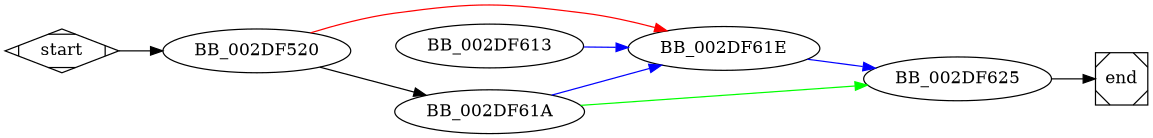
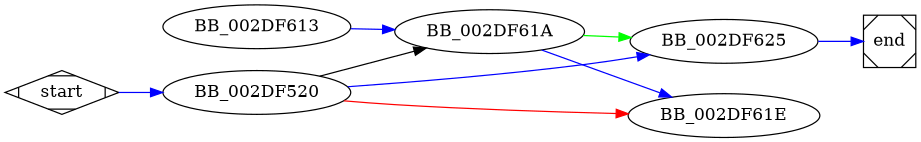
edge "BB_002DF613" -> "BB_002DF61E": now "BB_002DF613" -> "BB_002DF61A"
edge "start" -> "BB_002DF520": color black -> blue
edge "BB_002DF61E" -> "BB_002DF625": now "BB_002DF520" -> "BB_002DF625"
edge "BB_002DF625" -> "end": color black -> blue
